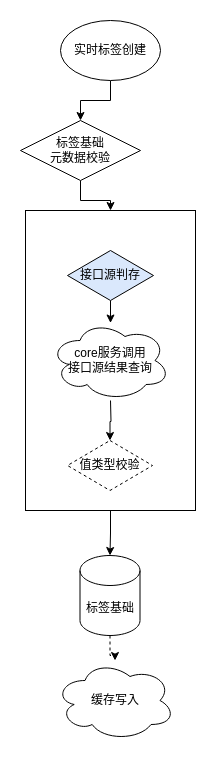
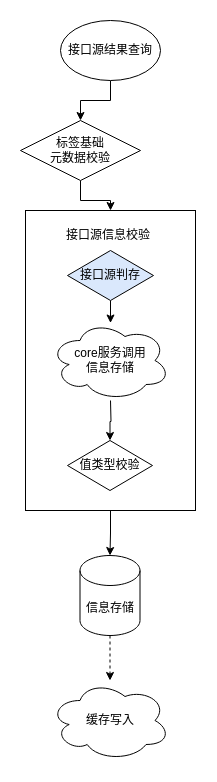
node "实时标签创建": label "实时标签创建" -> "接口源结果查询"
node "接口源信息校验": added
node "core服务调用 接口源结果查询": label "core服务调用 接口源结果查询" -> "core服务调用 信息存储"
node "值类型校验": style dashed -> solid
node "标签基础": label "标签基础" -> "信息存储"
node "缓存写入": moved (115, 701) -> (110, 721)
